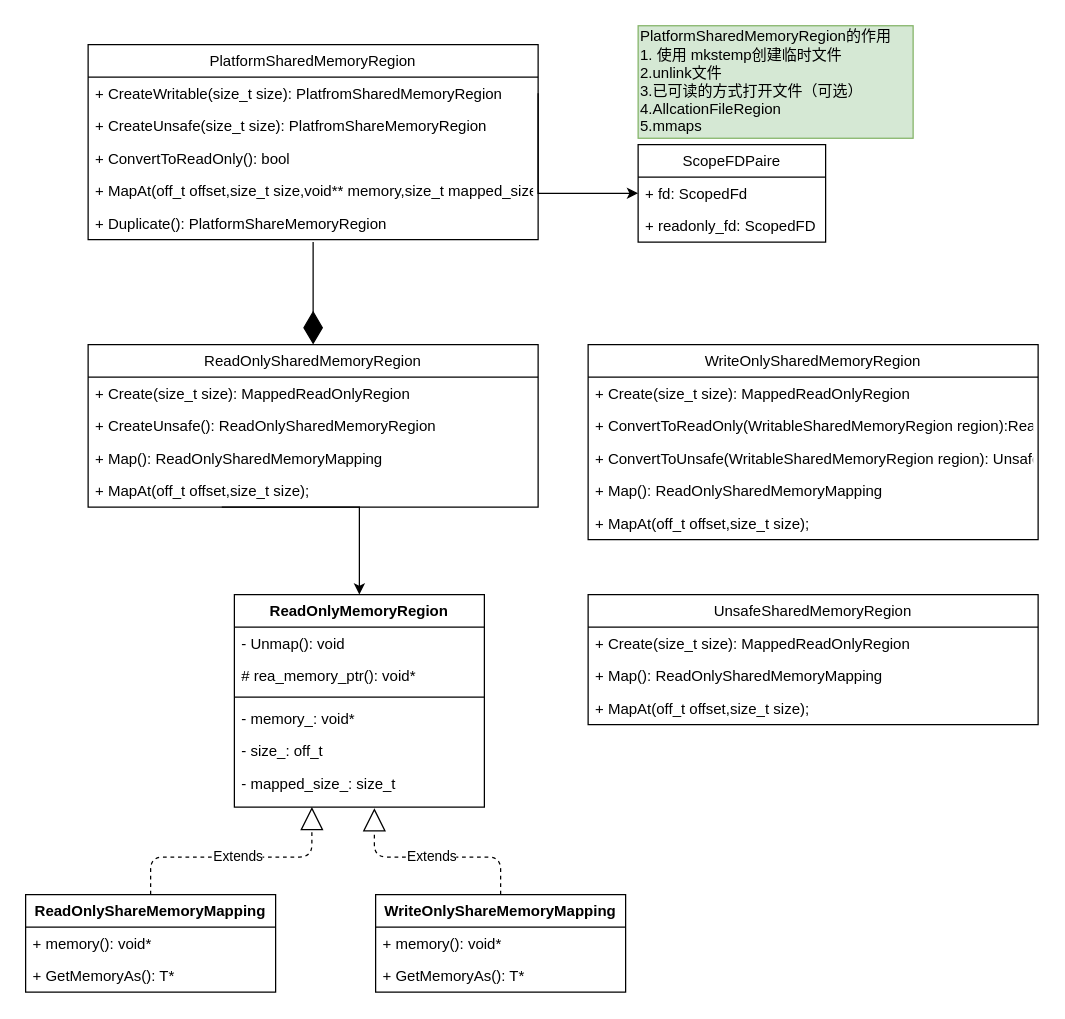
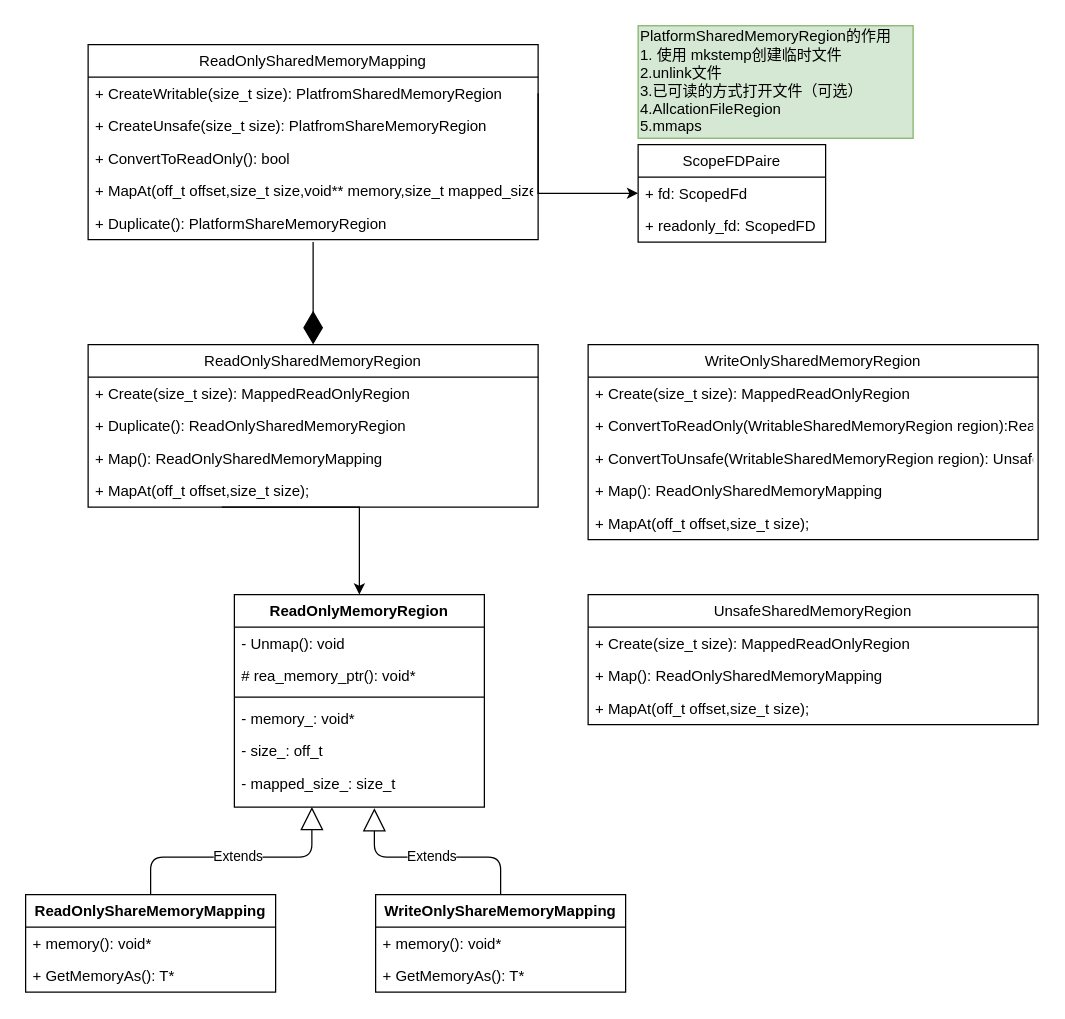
node "PlatformSharedMemoryRegion": label "PlatformSharedMemoryRegion" -> "ReadOnlySharedMemoryMapping"
node "+ CreateUnsafe(): ReadOnlySharedMemoryRegion": label "+ CreateUnsafe(): ReadOnlySharedMemoryRegion" -> "+ Duplicate(): ReadOnlySharedMemoryRegion"
edge "ReadOnlyShareMemoryMapping" -> "- mapped_size_: size_t": style dashed -> solid
edge "WriteOnlyShareMemoryMapping" -> "- mapped_size_: size_t": style dashed -> solid
